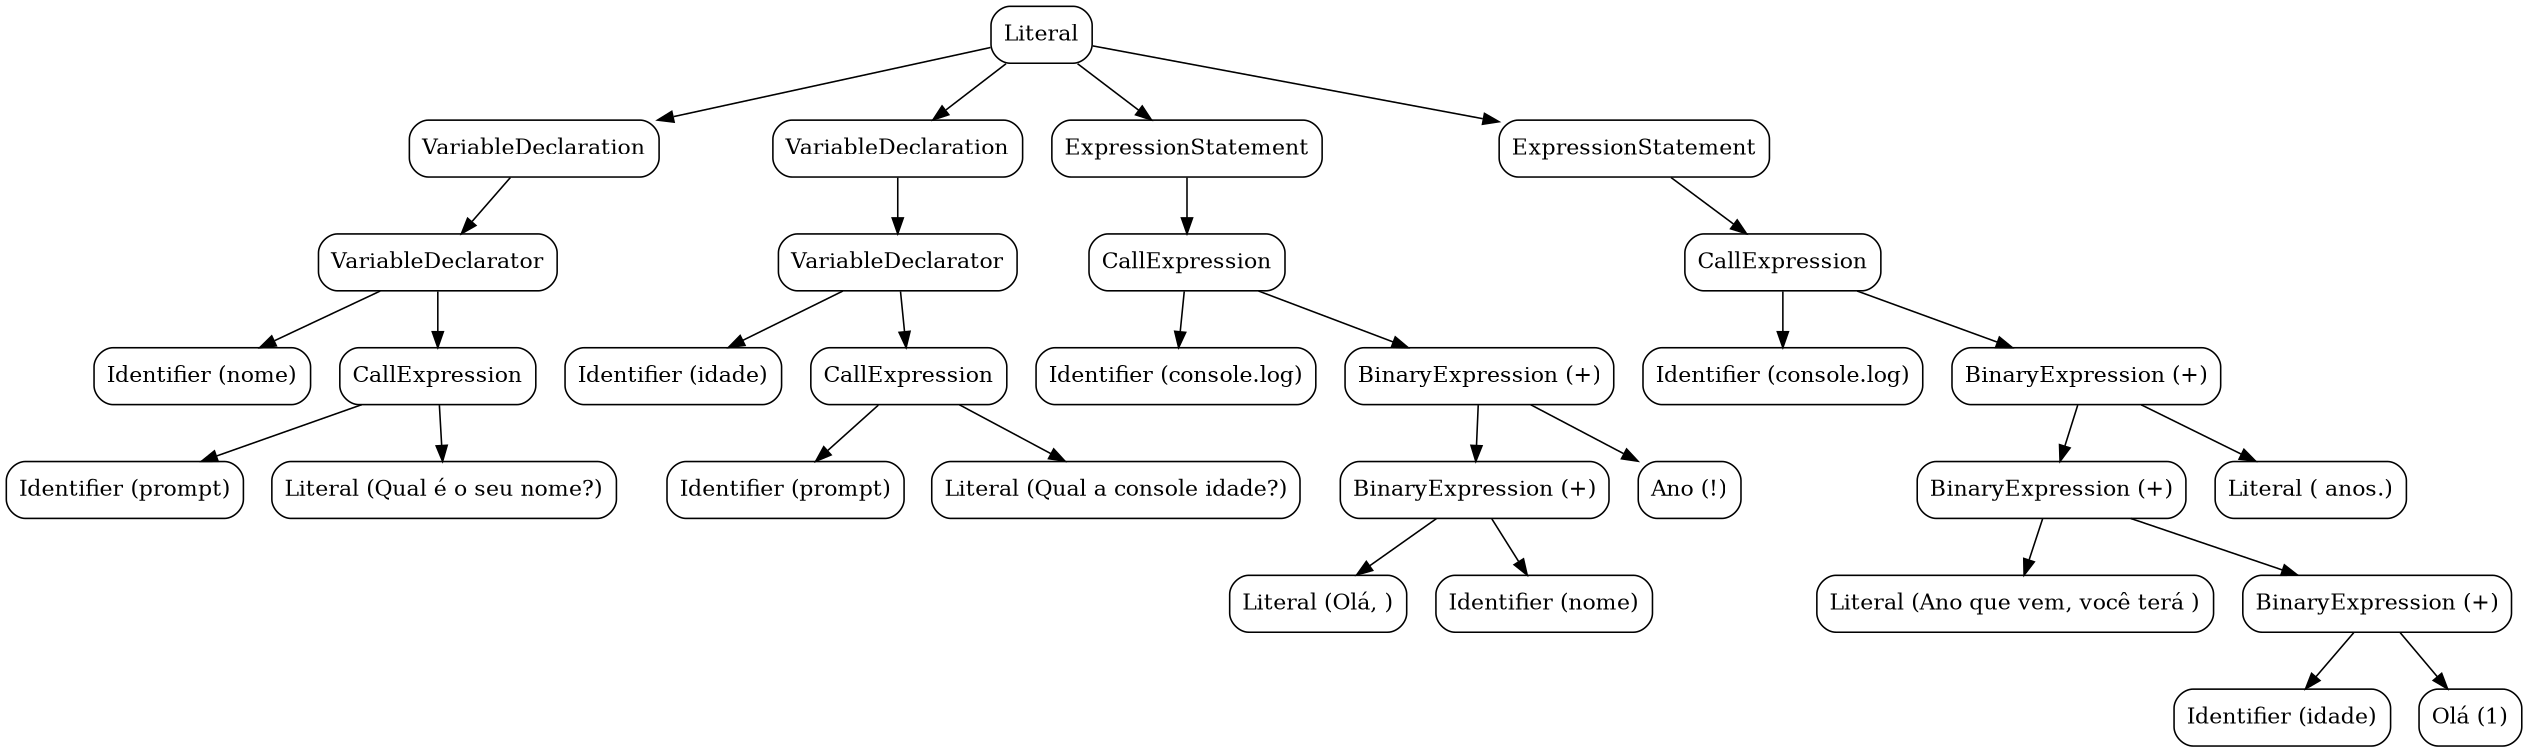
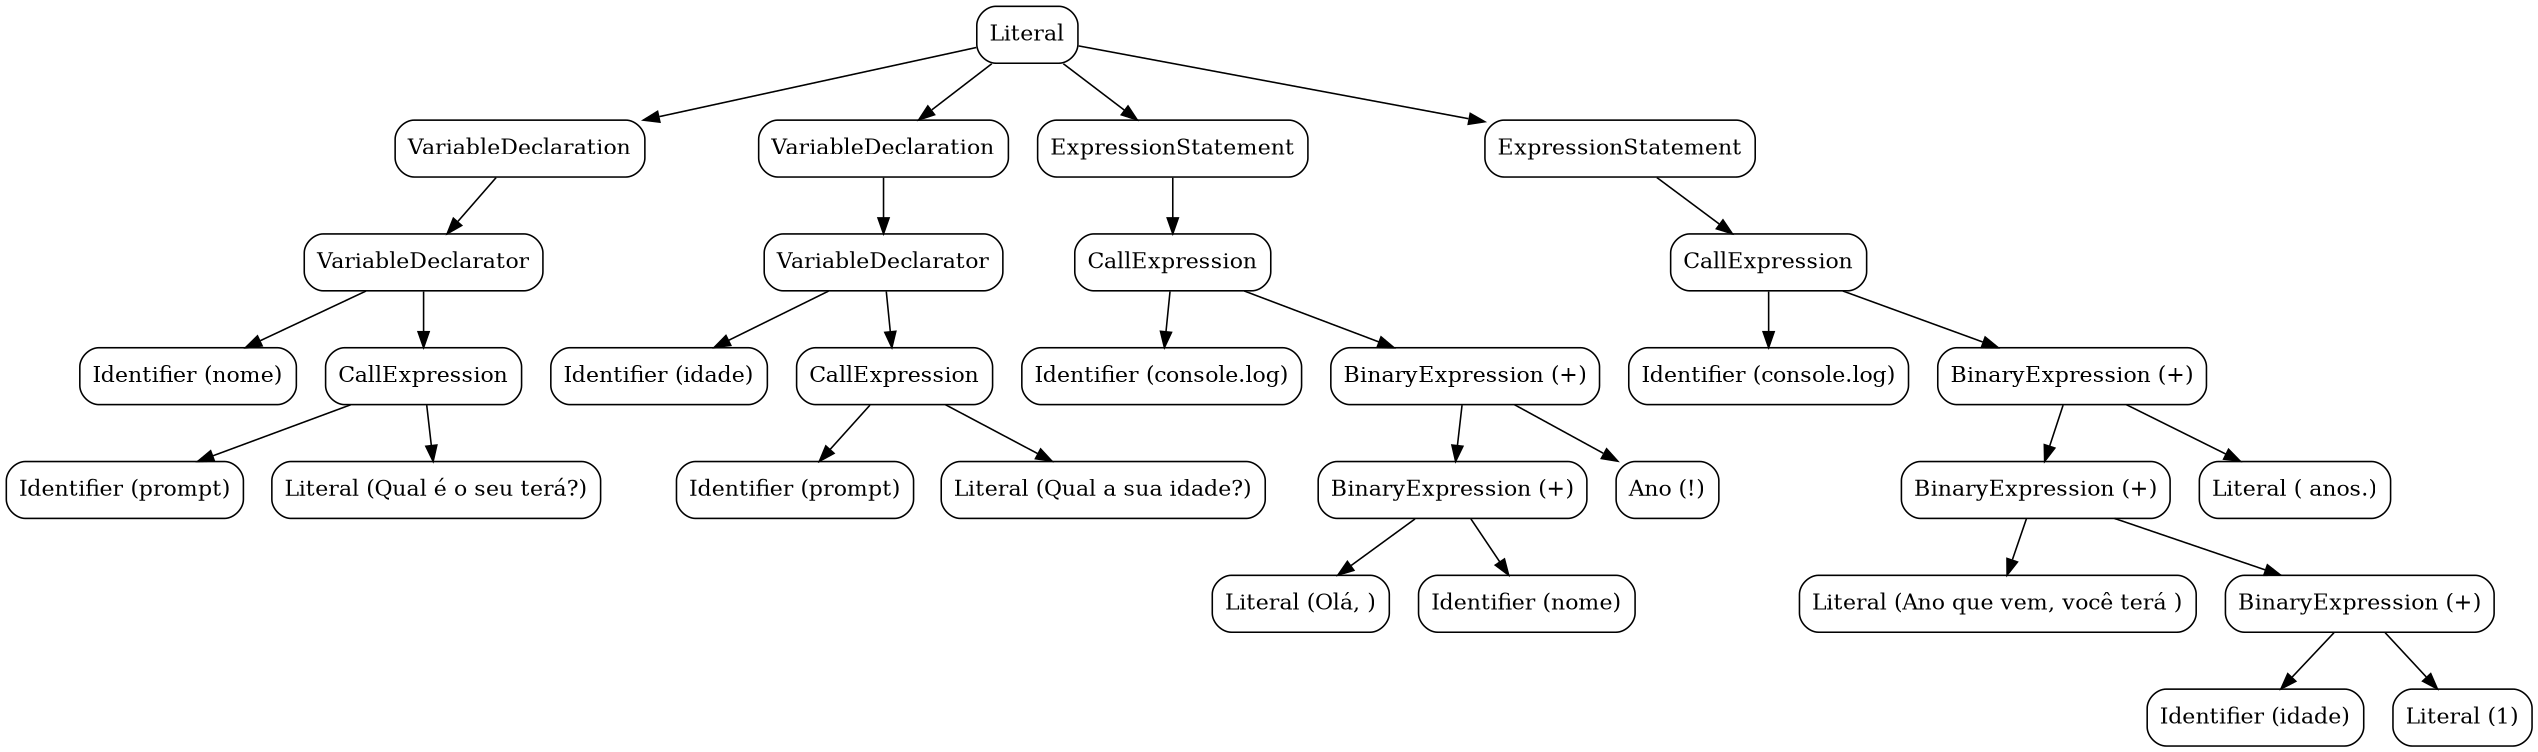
node "Literal (Qual é o seu nome?)": label "Literal (Qual é o seu nome?)" -> "Literal (Qual é o seu terá?)"
node "Literal (Qual a console idade?)": label "Literal (Qual a console idade?)" -> "Literal (Qual a sua idade?)"
node "Olá (1)": label "Olá (1)" -> "Literal (1)"
